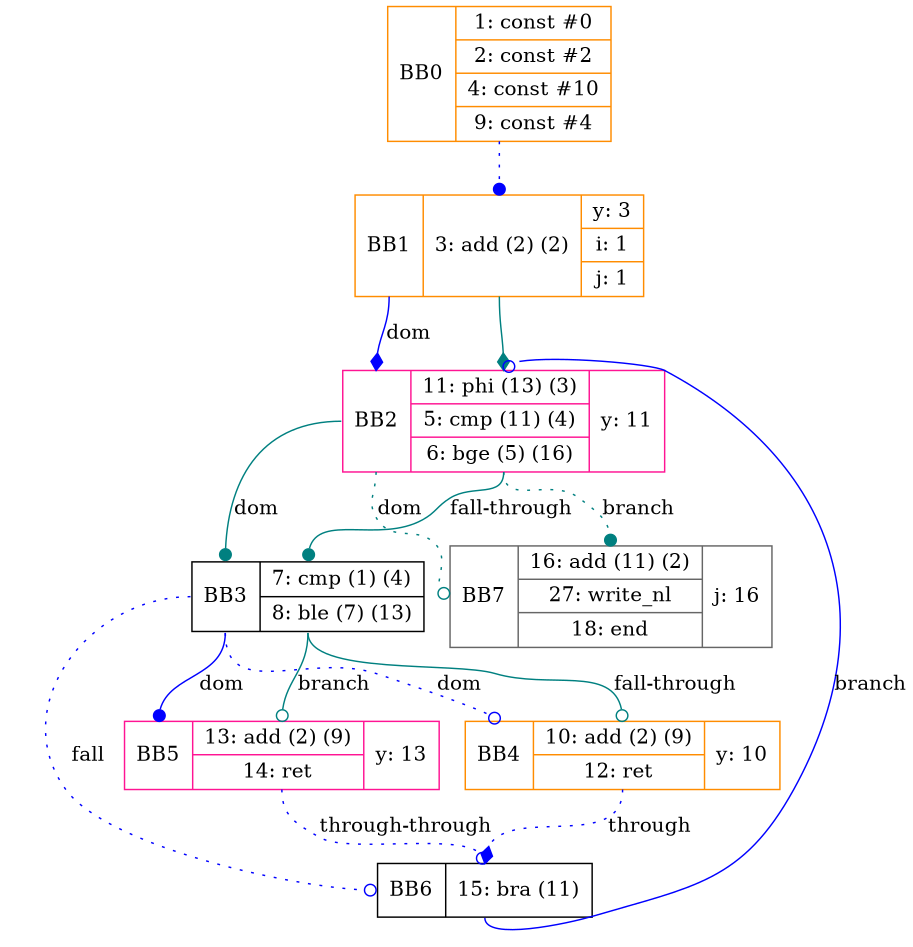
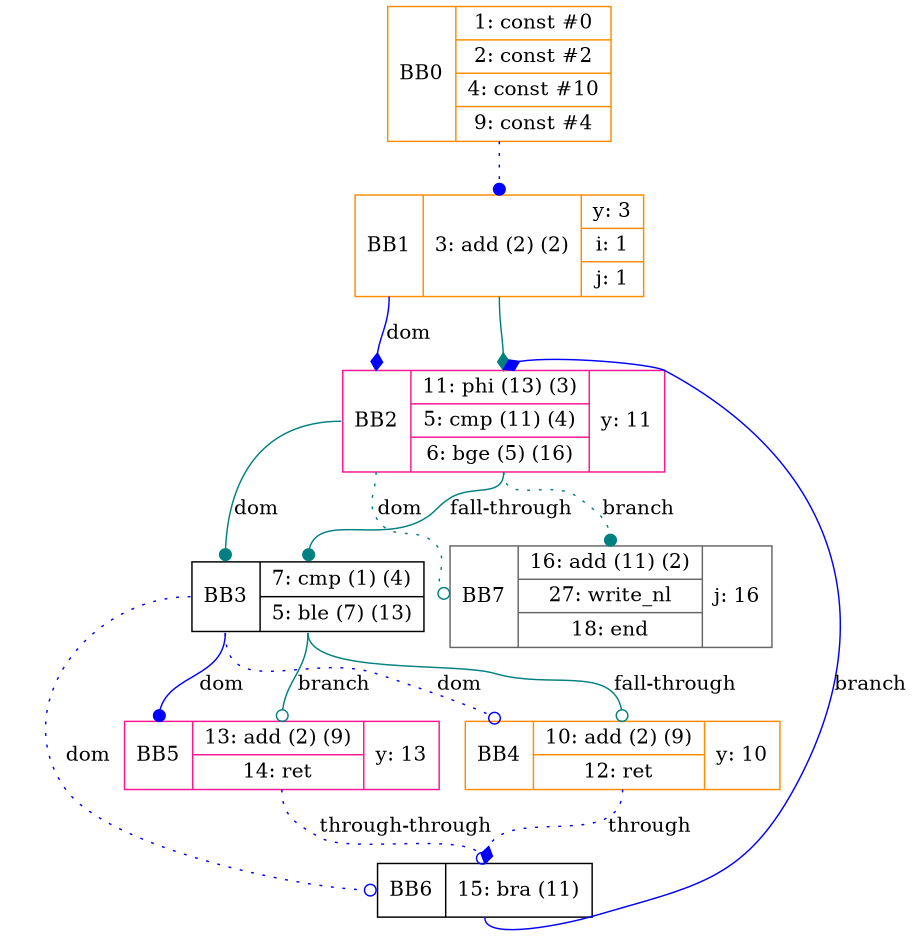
node "BB3": text "8: ble (7) (13)" -> "5: ble (7) (13)"
edge "BB6" -> "BB2": arrowhead odot -> diamond
edge "BB3" -> "BB6": label "fall" -> "dom"
